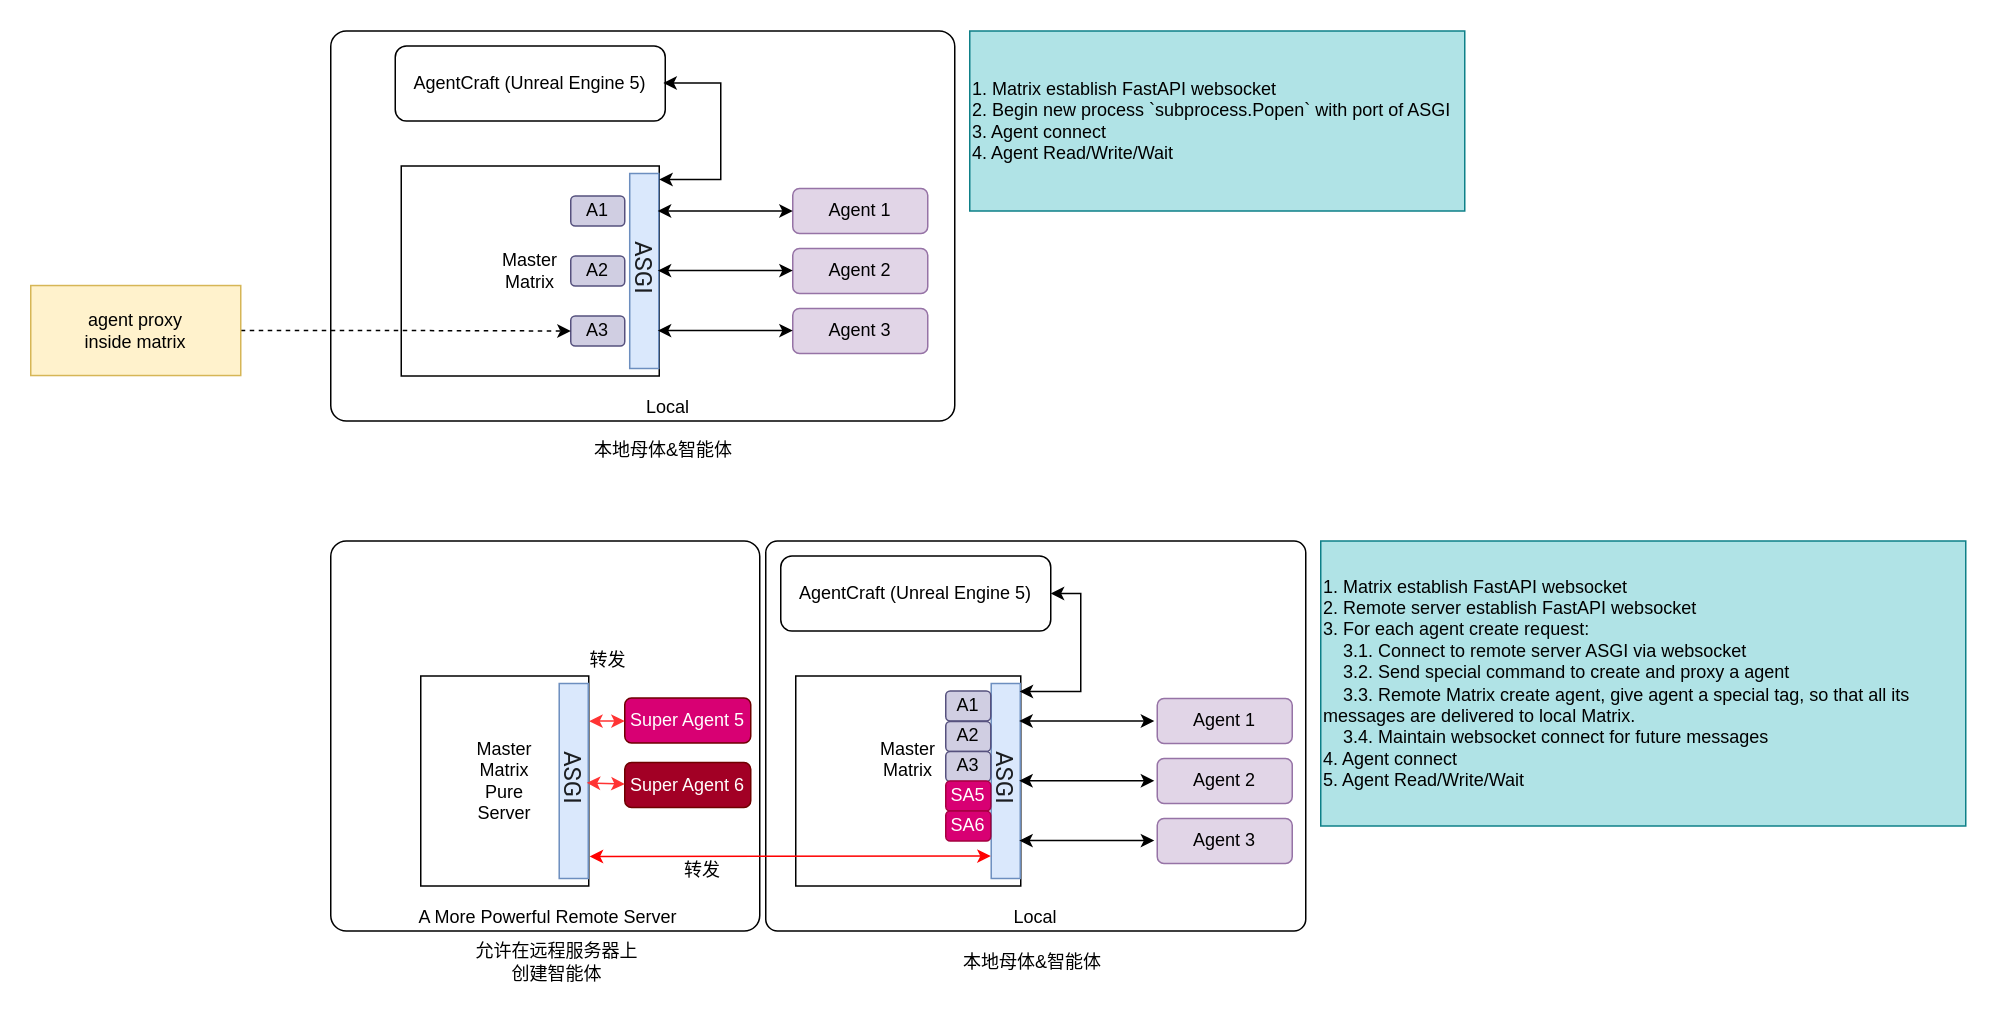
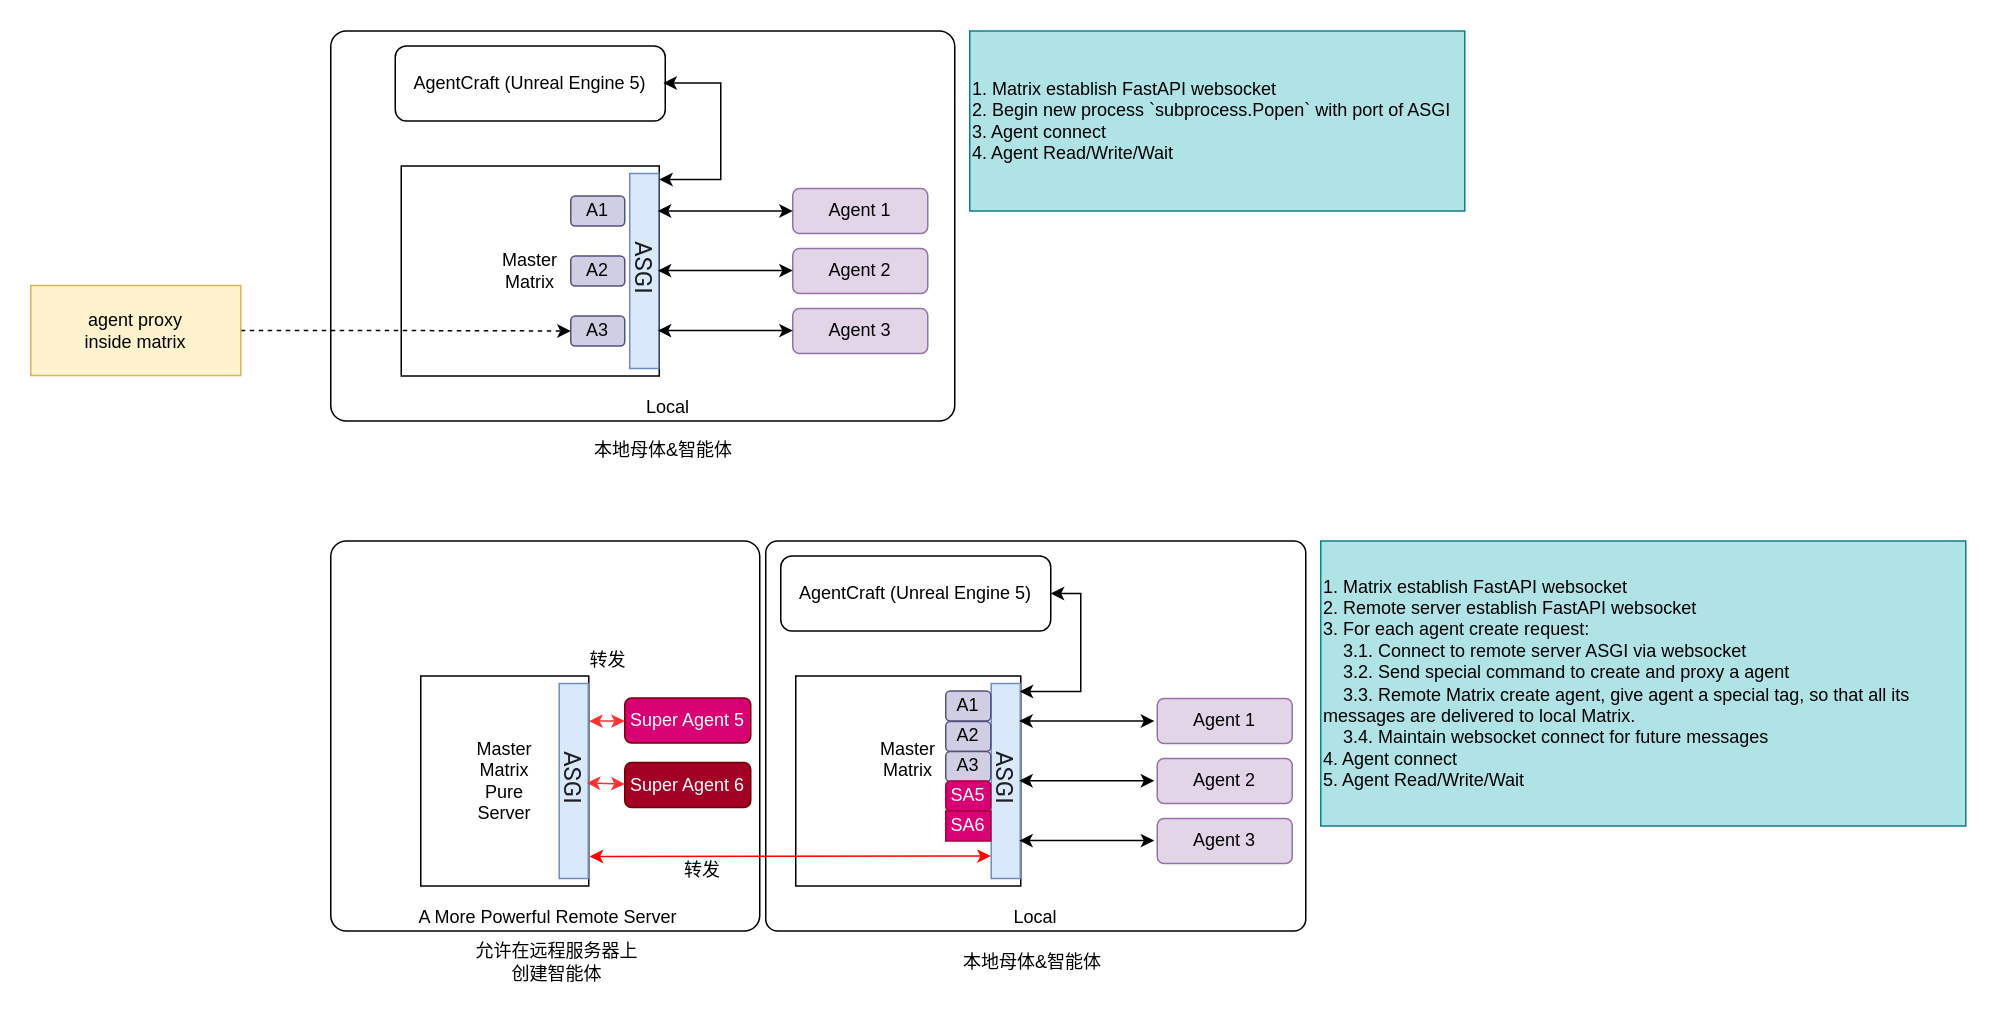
node "SA6": shape rounded rectangle -> rectangle
